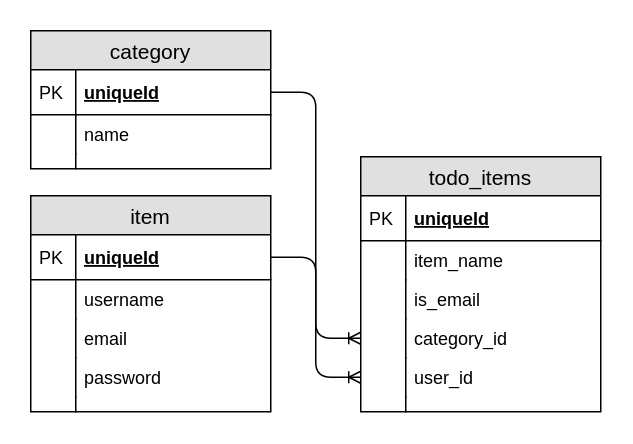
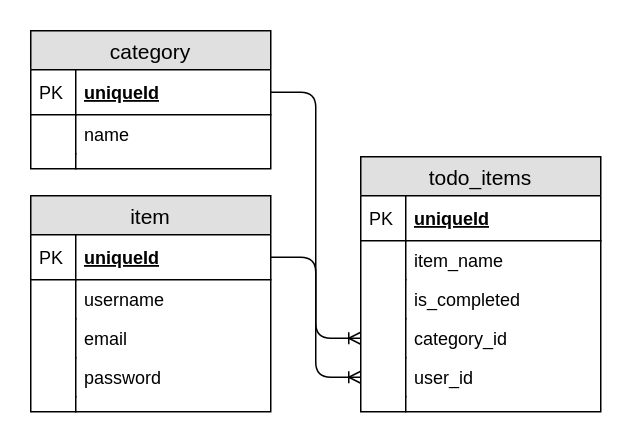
node "is_email": label "is_email" -> "is_completed"
